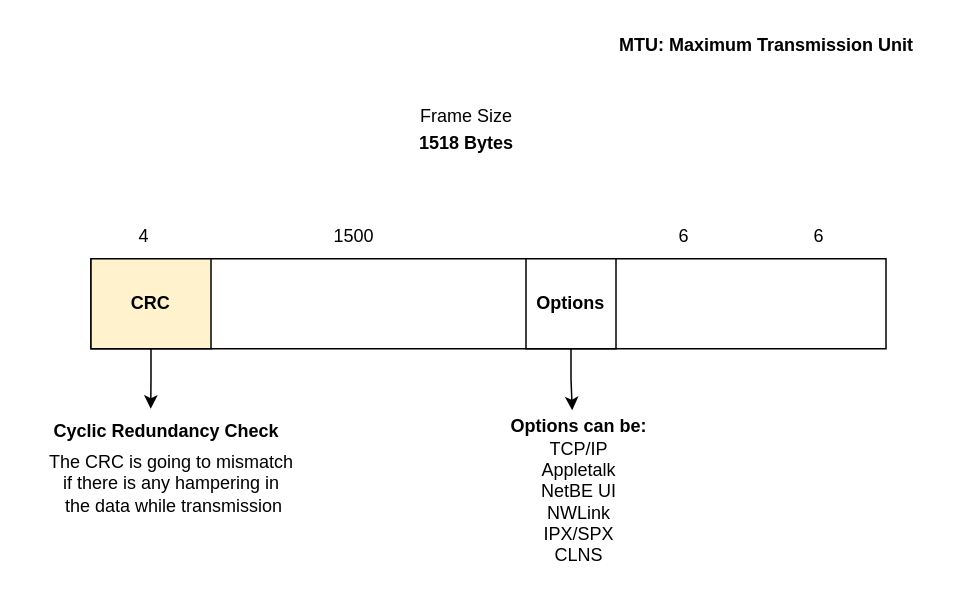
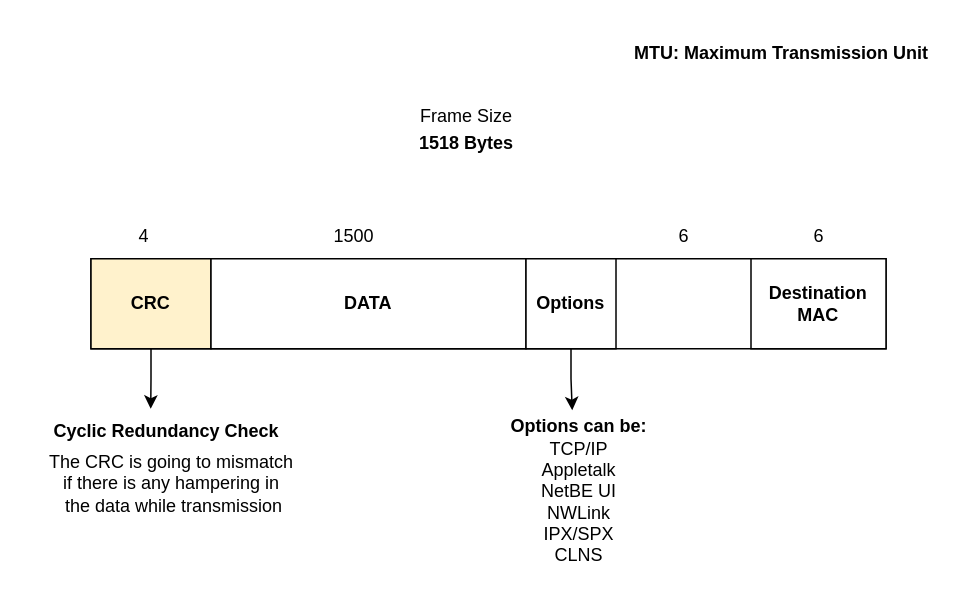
node "MTU: Maximum Transmission Unit": moved (766, 46) -> (781, 53)
node "DATA": added
node "Destination MAC": added
